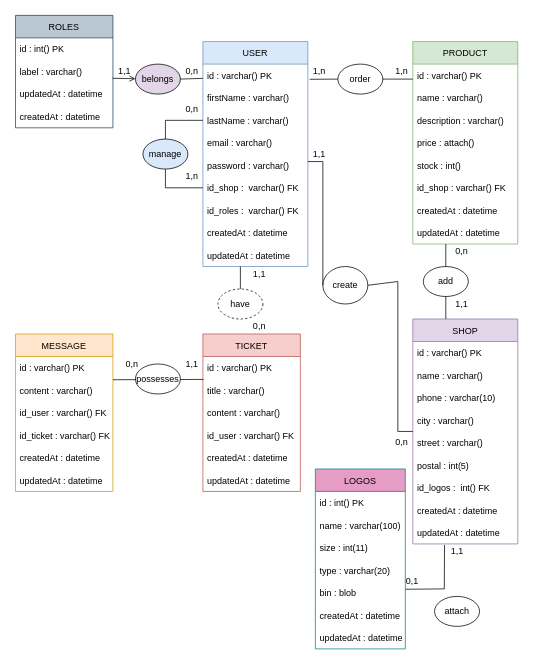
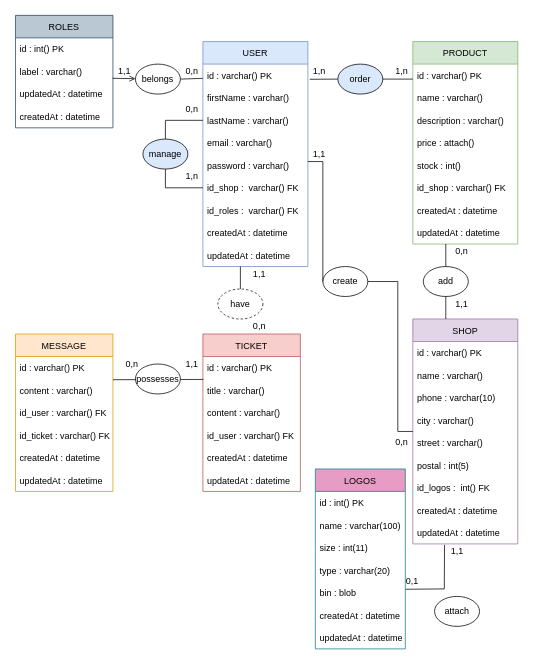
node "belongs": fillcolor #e1d5e7 -> #ffffff
node "order": fillcolor #ffffff -> #dae8fc
node "create": size 45x38 -> 45x30
